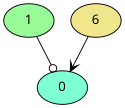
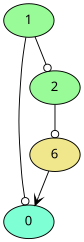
node "2": added
